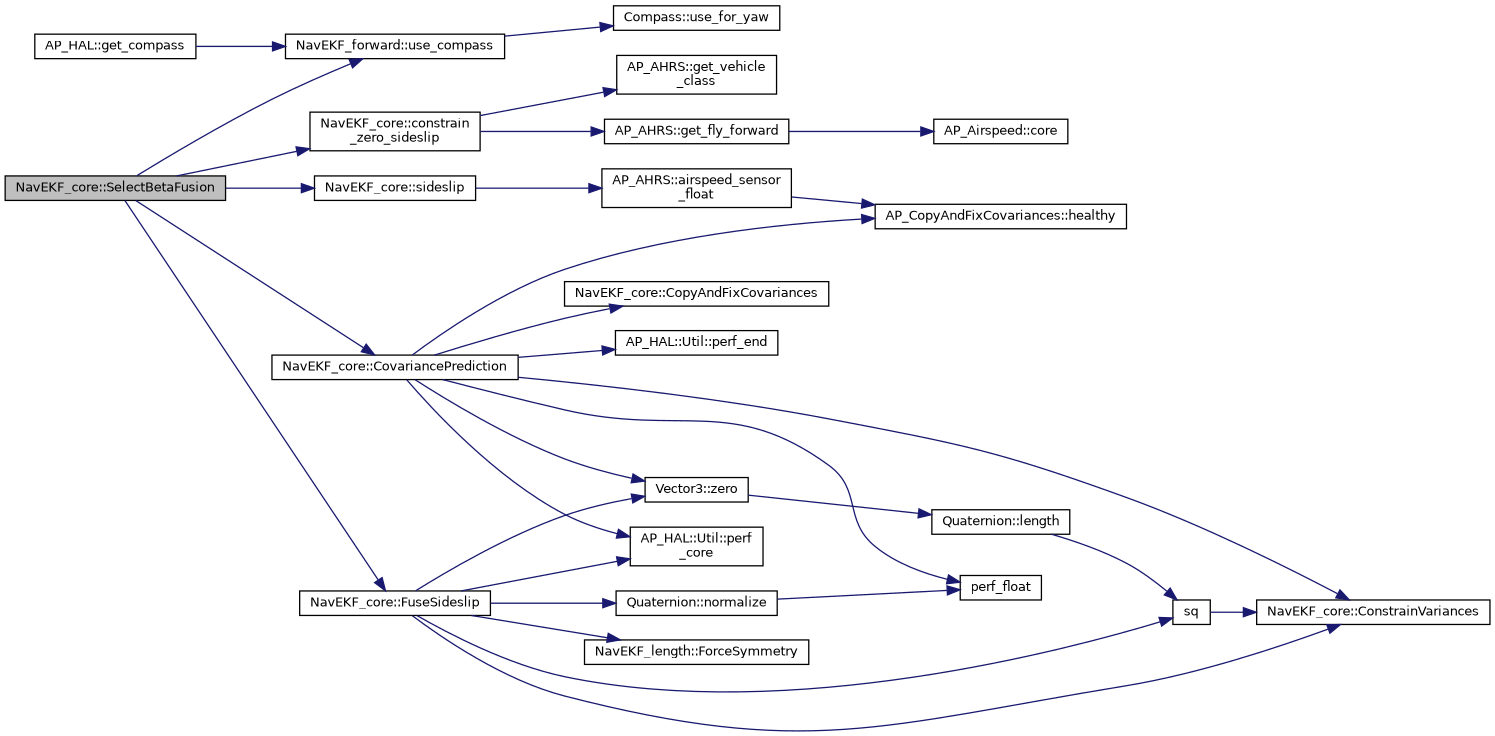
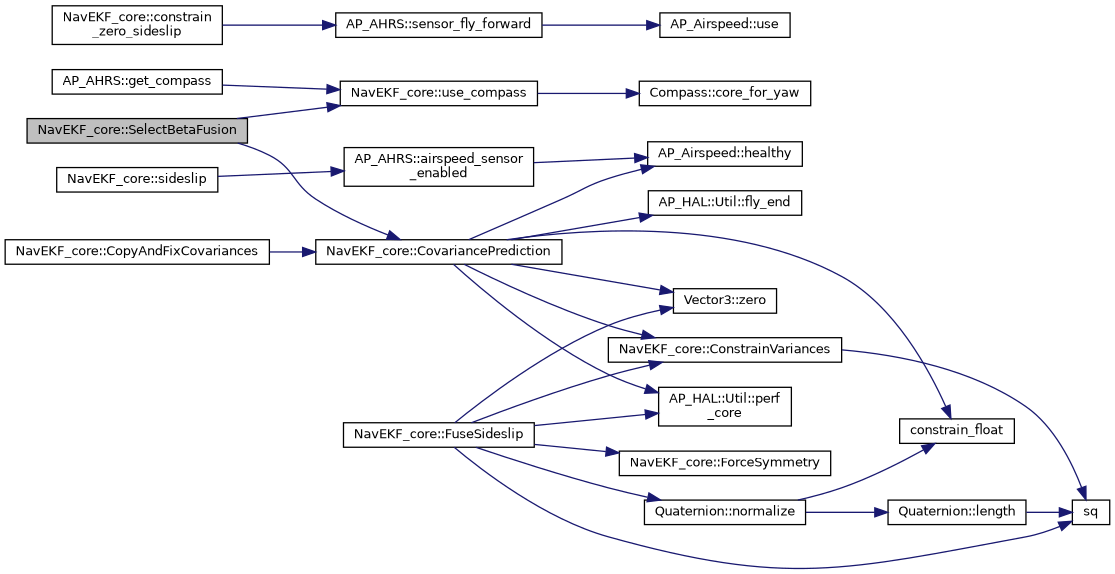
node "Compass::use_for_yaw": label "Compass::use_for_yaw" -> "Compass::core_for_yaw"
node "AP_HAL::get_compass": label "AP_HAL::get_compass" -> "AP_AHRS::get_compass"
node "NavEKF_forward::use_compass": label "NavEKF_forward::use_compass" -> "NavEKF_core::use_compass"
node "AP_AHRS::get_vehicle _class": removed
node "AP_AHRS::get_fly_forward": label "AP_AHRS::get_fly_forward" -> "AP_AHRS::sensor_fly_forward"
node "AP_Airspeed::core": label "AP_Airspeed::core" -> "AP_Airspeed::use"
edge "NavEKF_core::SelectBetaFusion" -> "NavEKF_core::constrain _zero_sideslip": removed
edge "NavEKF_core::SelectBetaFusion" -> "NavEKF_core::sideslip": removed
node "AP_AHRS::airspeed_sensor _float": label "AP_AHRS::airspeed_sensor _float" -> "AP_AHRS::airspeed_sensor _enabled"
node "AP_CopyAndFixCovariances::healthy": label "AP_CopyAndFixCovariances::healthy" -> "AP_Airspeed::healthy"
edge "NavEKF_core::CovariancePrediction" -> "NavEKF_core::CopyAndFixCovariances": reversed
node "AP_HAL::Util::perf_end": label "AP_HAL::Util::perf_end" -> "AP_HAL::Util::fly_end"
edge "NavEKF_core::SelectBetaFusion" -> "NavEKF_core::FuseSideslip": removed
edge "Vector3::zero" -> "Quaternion::length": now "Quaternion::normalize" -> "Quaternion::length"
node "perf_float": label "perf_float" -> "constrain_float"
edge "sq" -> "NavEKF_core::ConstrainVariances": reversed
node "NavEKF_length::ForceSymmetry": label "NavEKF_length::ForceSymmetry" -> "NavEKF_core::ForceSymmetry"
